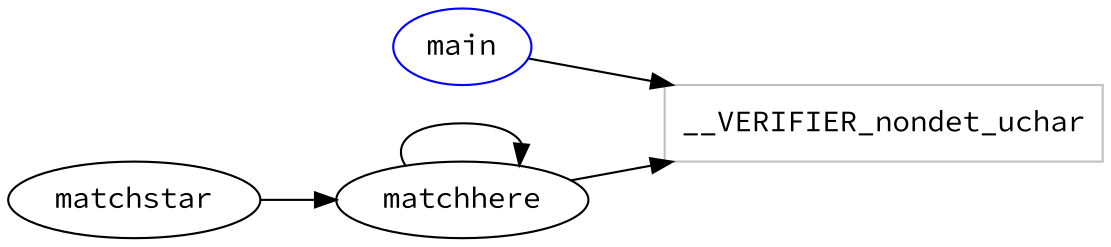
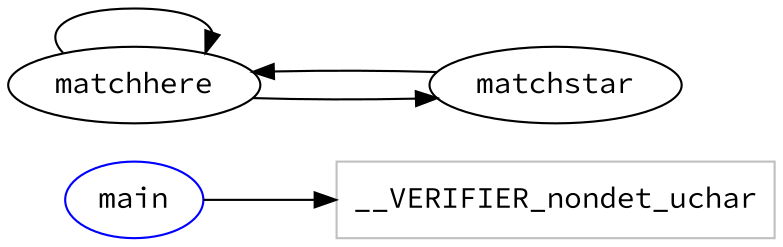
edge "matchhere" -> "__VERIFIER_nondet_uchar": now "matchhere" -> "matchstar"
